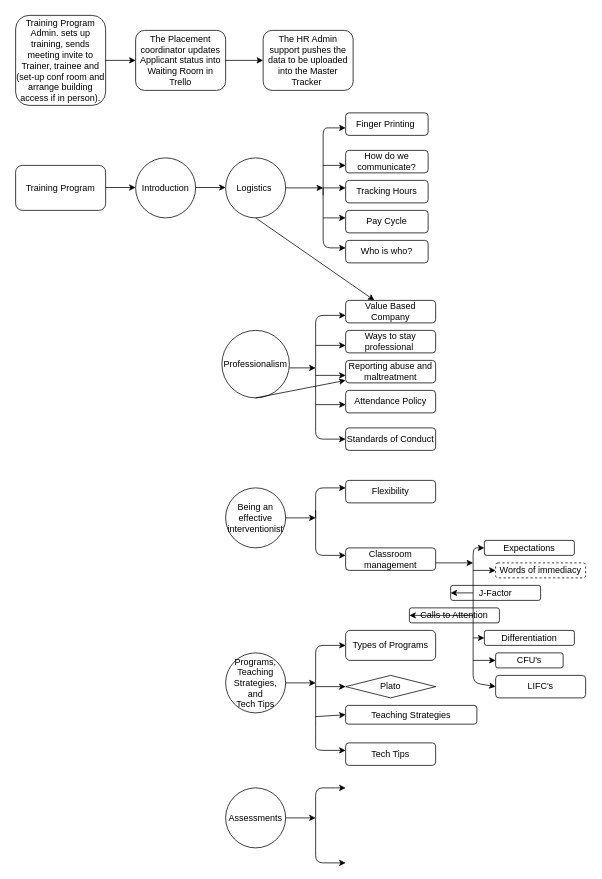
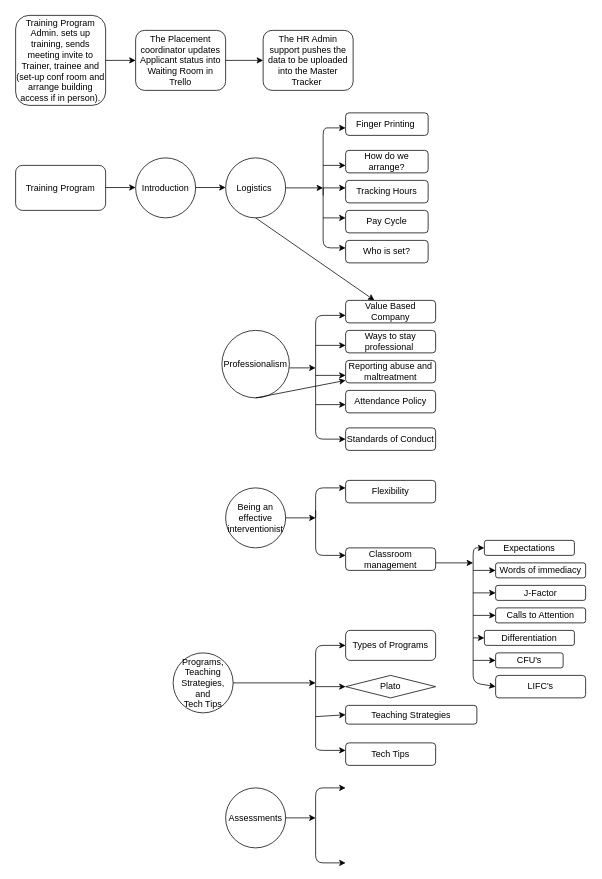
node "How do we communicate?": label "How do we communicate?" -> "How do we arrange?"
node "Who is who?": label "Who is who?" -> "Who is set?"
node "Words of immediacy": style dashed -> solid
node "J-Factor": moved (495, 593) -> (540, 593)
node "Calls to Attention": moved (454, 615) -> (540, 615)
node "Programs, Teaching Strategies, and Tech Tips": moved (255, 683) -> (203, 683)
